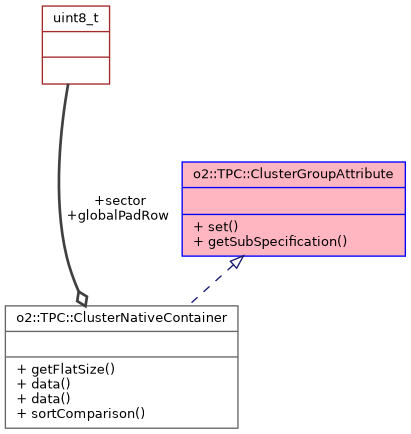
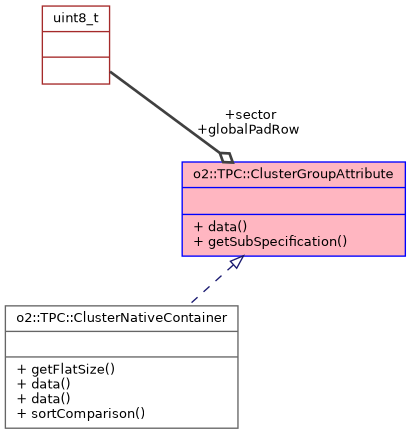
edge "uint8_t" -> "o2::TPC::ClusterNativeContainer": now "uint8_t" -> "o2::TPC::ClusterGroupAttribute"
node "o2::TPC::ClusterGroupAttribute": text "+ set()" -> "+ data()"
